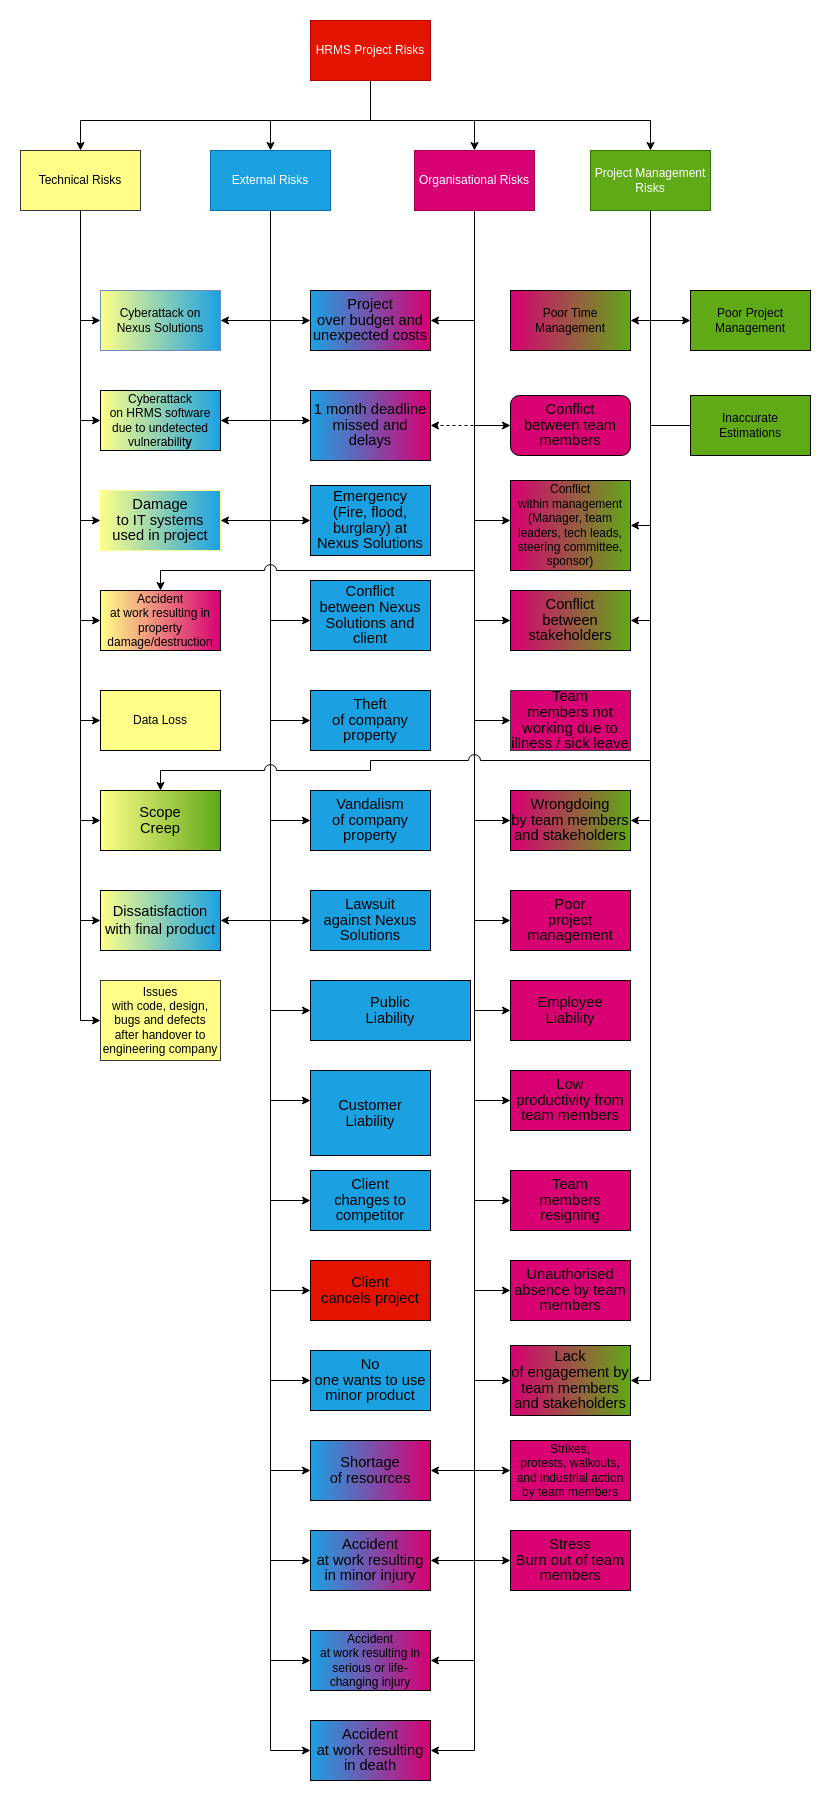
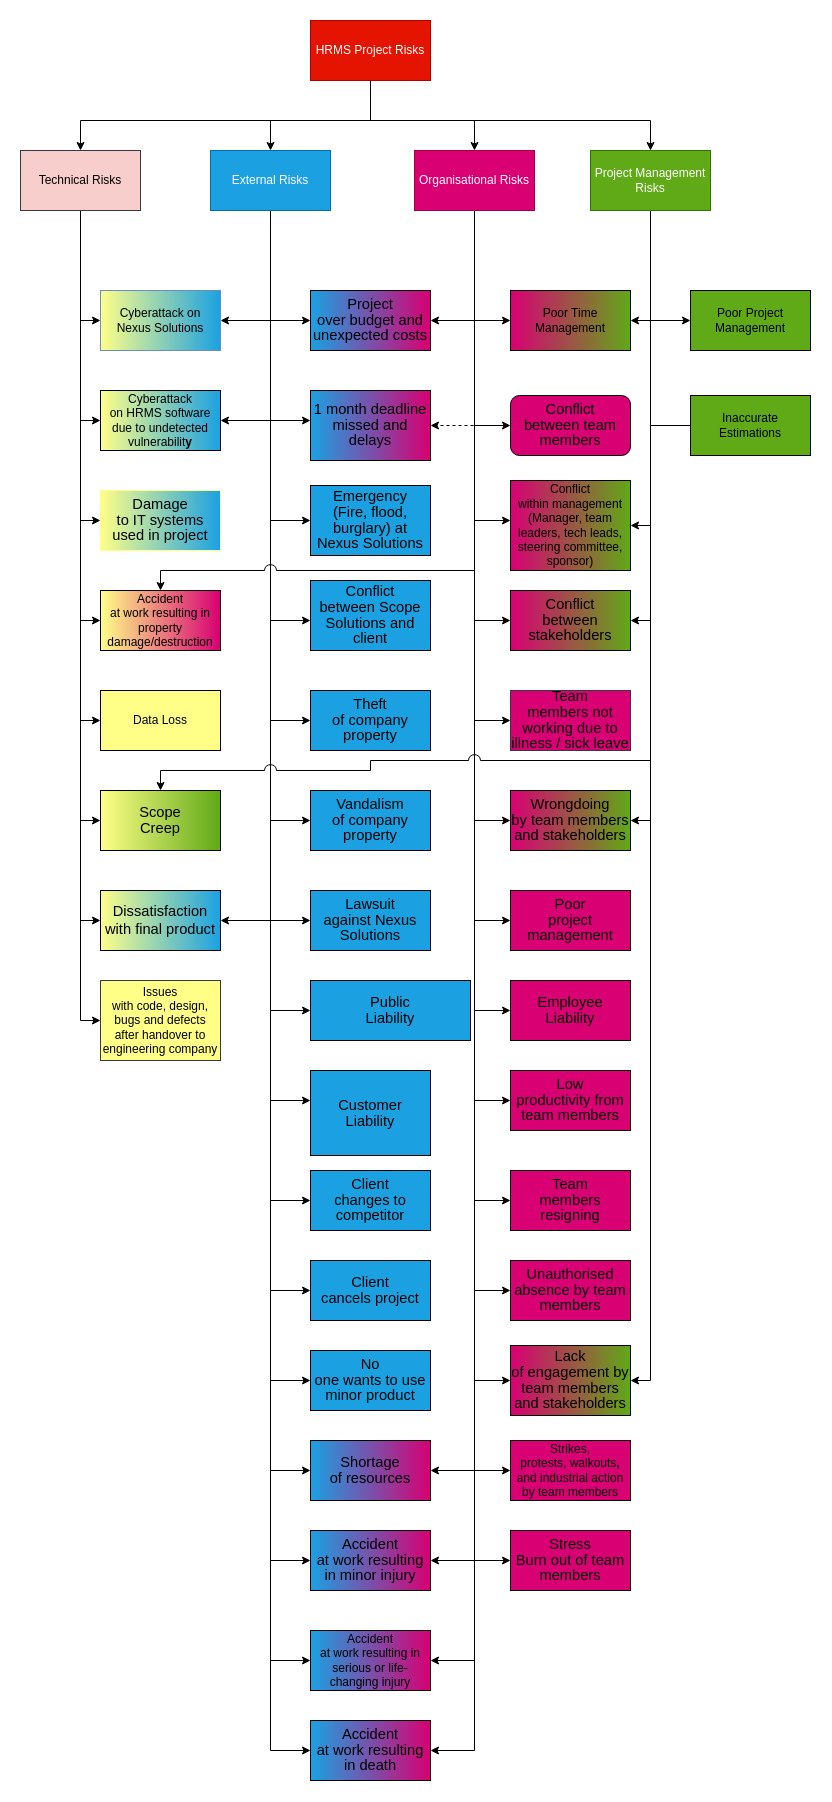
node "Technical Risks": fillcolor #ffff88 -> #f8cecc
edge "Organisational Risks" -> "Poor Time Management": added
edge "External Risks" -> "Damage to IT systems used in project": removed
node "Conflict between Nexus Solutions and client": label "Conflict between Nexus Solutions and client" -> "Conflict between Scope Solutions and client"
node "Client cancels project": fillcolor #e51400 -> #1ba1e2
